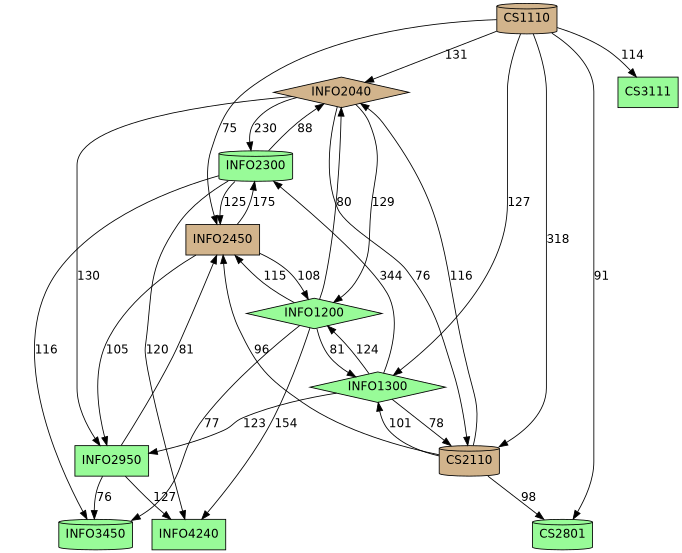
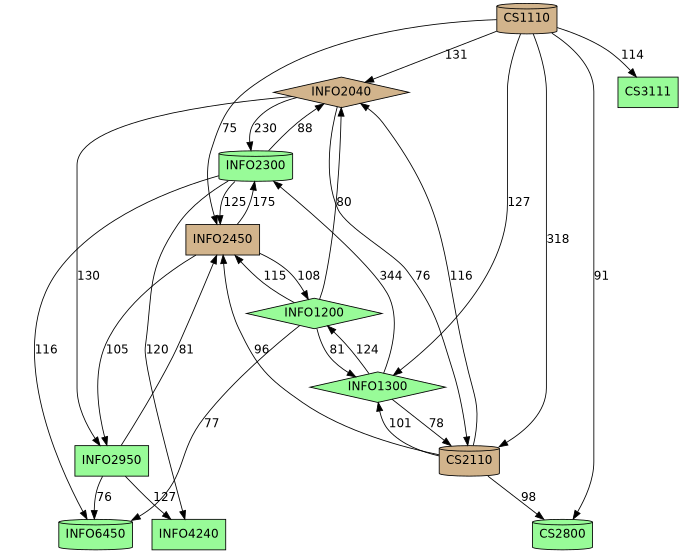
edge "INFO2040" -> "INFO1200": removed, label "129"
edge "INFO1300" -> "INFO2950": removed, label "123"
edge "INFO1200" -> "INFO4240": removed, label "154"
node "INFO3450": label "INFO3450" -> "INFO6450"
node "CS2801": label "CS2801" -> "CS2800"
